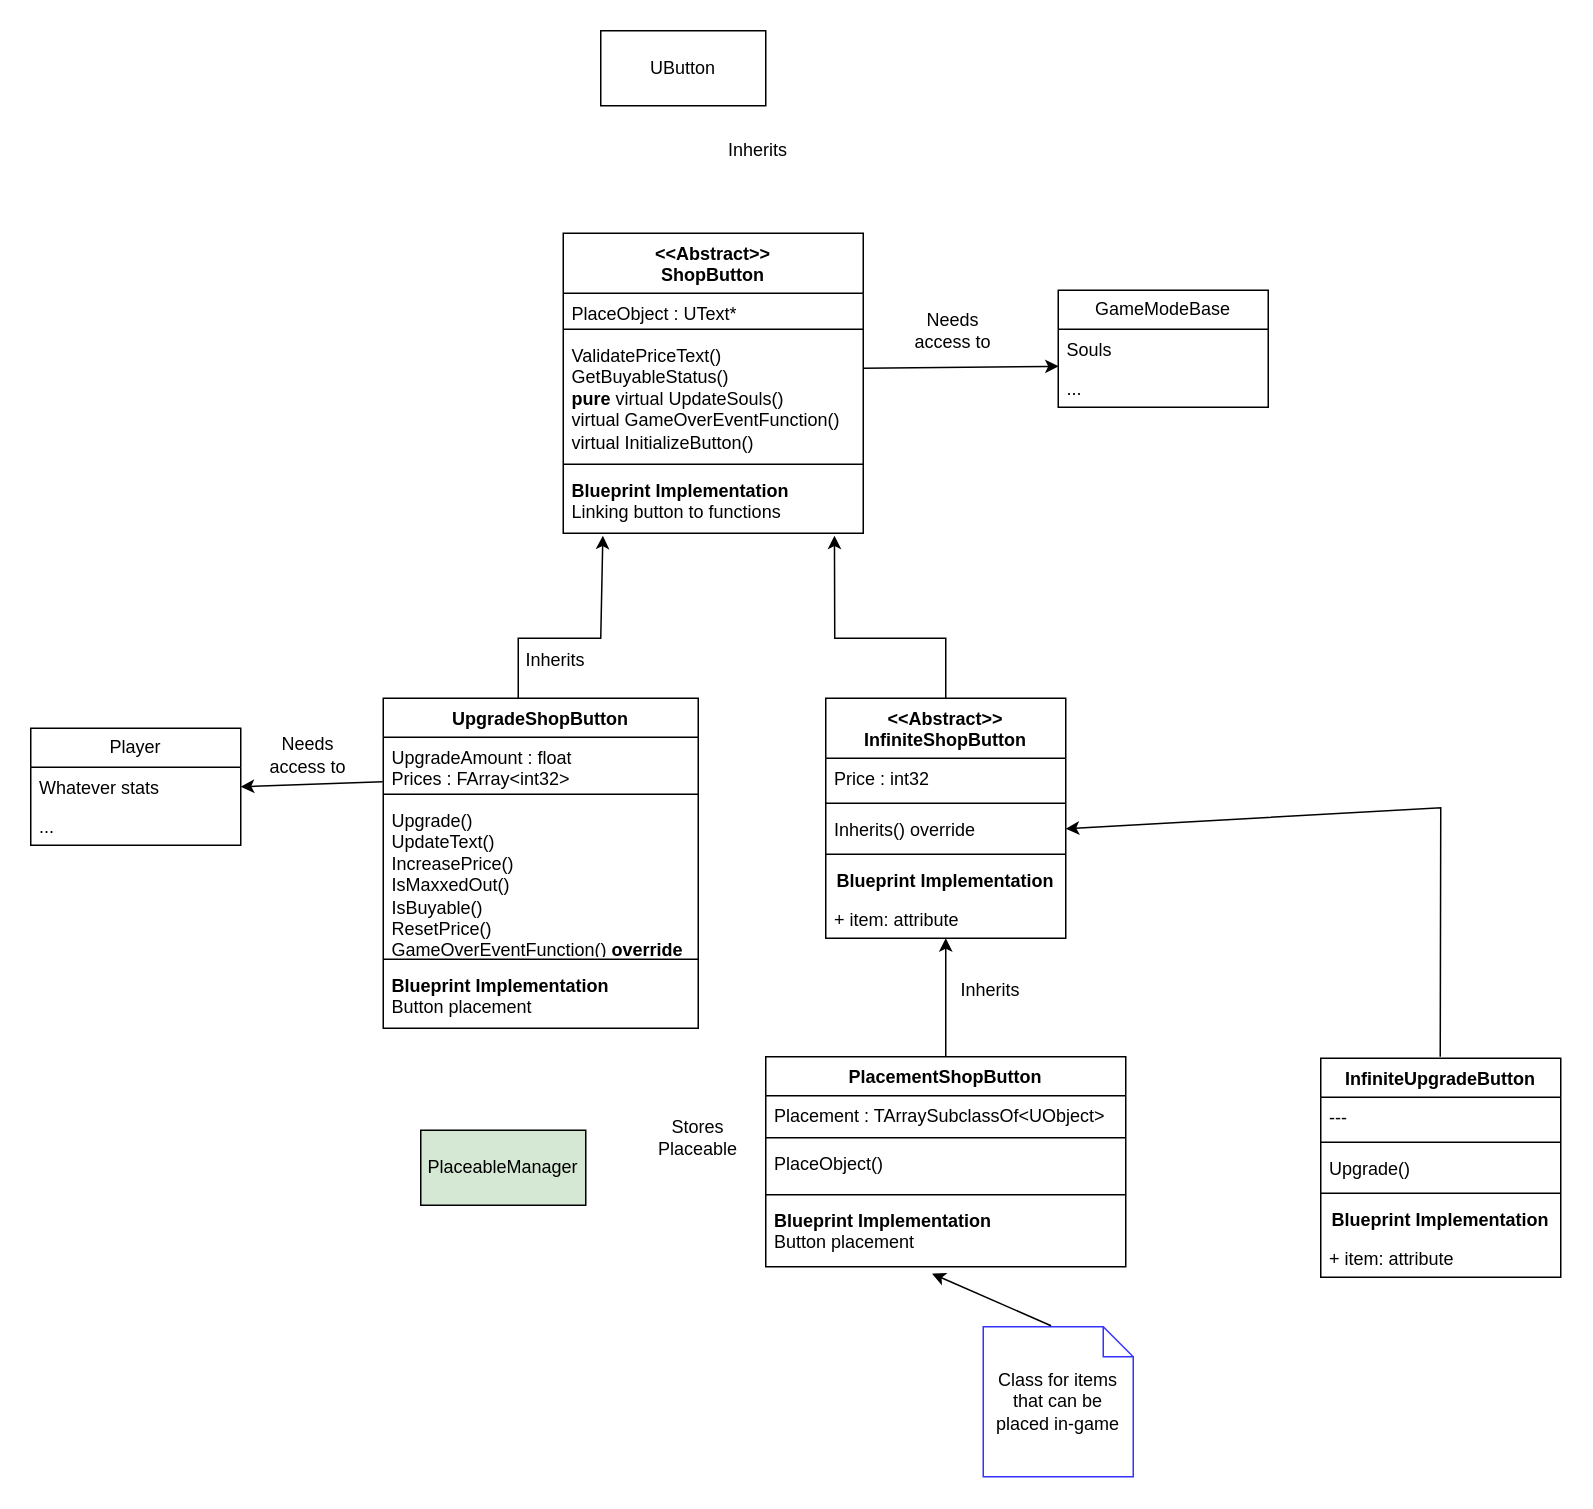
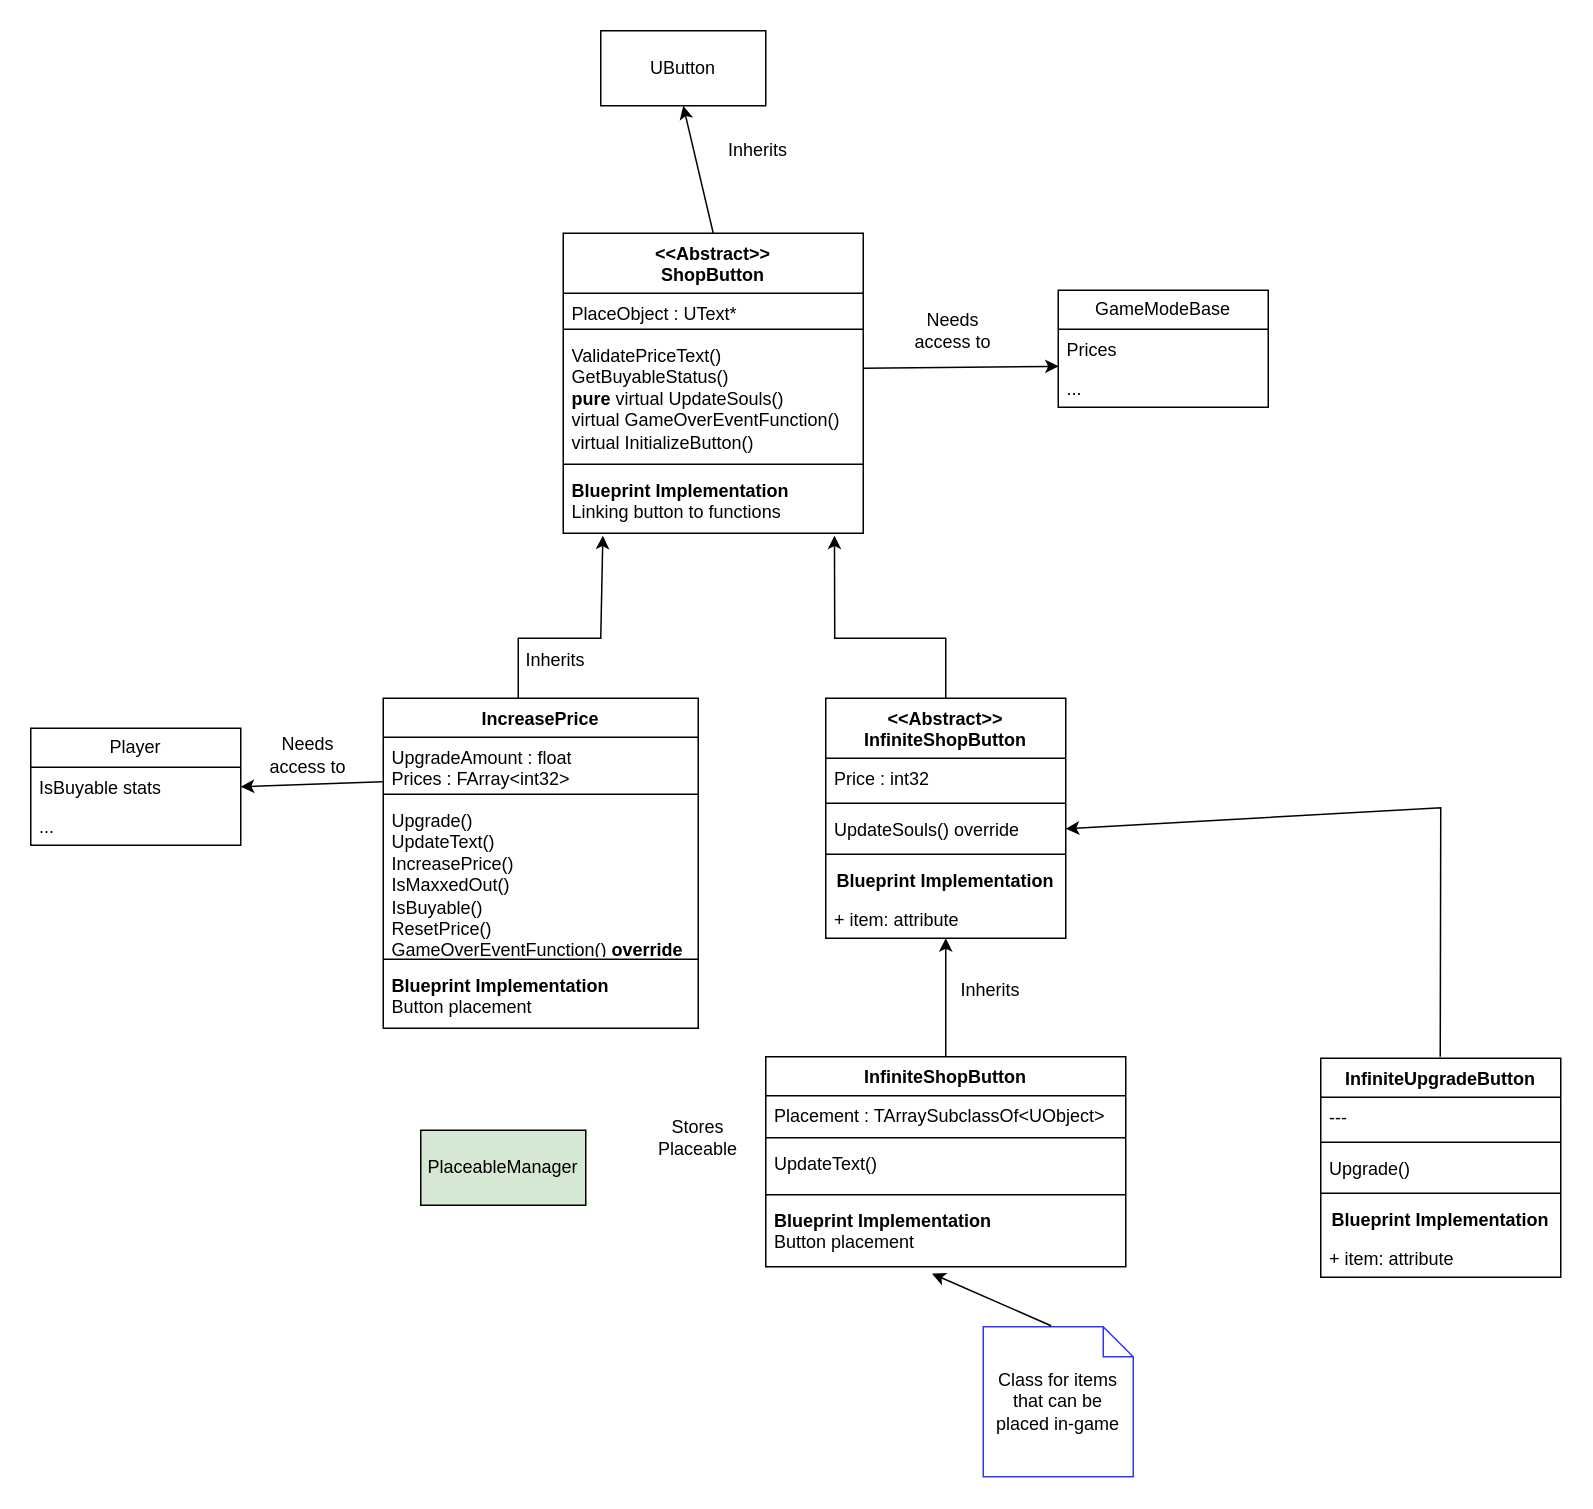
edge "<<Abstract>> ShopButton" -> "UButton": added
node "Souls": label "Souls" -> "Prices"
node "UpgradeShopButton": label "UpgradeShopButton" -> "IncreasePrice"
node "Whatever stats": label "Whatever stats" -> "IsBuyable stats"
node "Inherits() override": label "Inherits() override" -> "UpdateSouls() override"
node "PlacementShopButton": label "PlacementShopButton" -> "InfiniteShopButton"
node "PlaceObject()": label "PlaceObject()" -> "UpdateText()"
